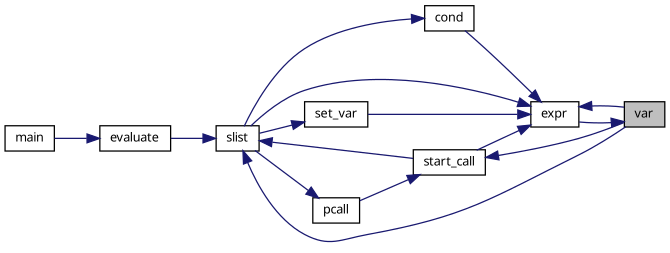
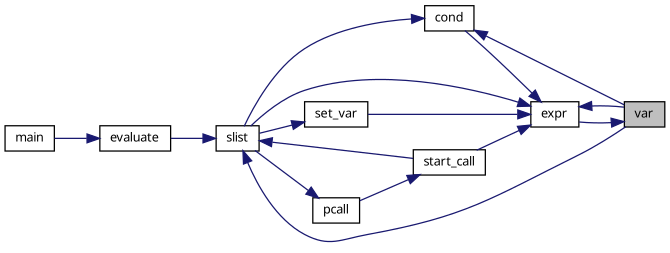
edge "var" -> "start_call": now "var" -> "cond"
